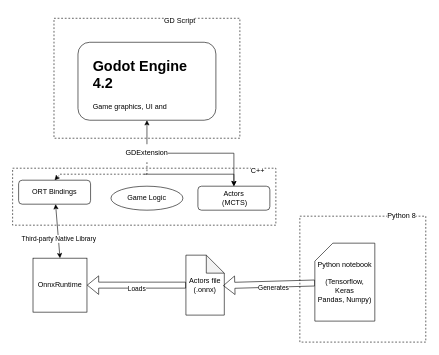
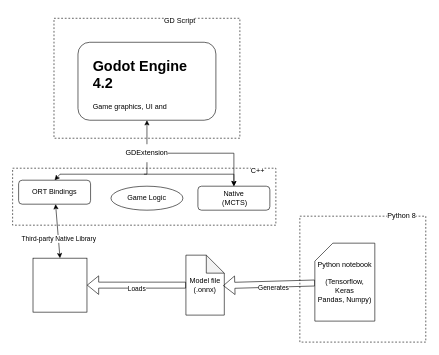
edge "GDExtension" -> "ORT Bindings": style dashed -> solid
node "Actors (MCTS)": label "Actors (MCTS)" -> "Native (MCTS)"
node "OnnxRuntime": removed
node "Actors file (.onnx)": label "Actors file (.onnx)" -> "Model file (.onnx)"
